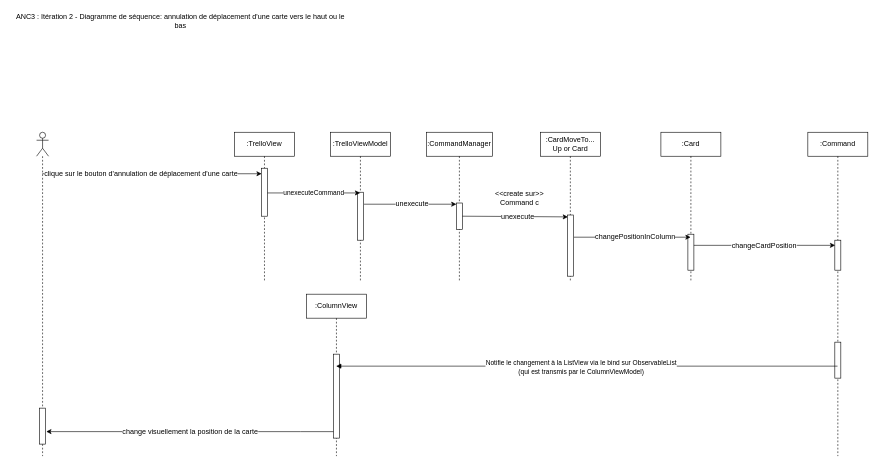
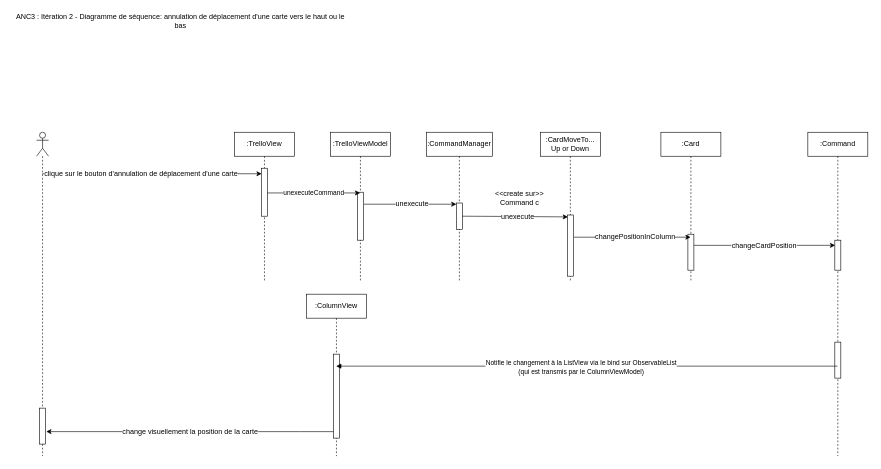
node ":CardMoveTo... Up or Card": label ":CardMoveTo... Up or Card" -> ":CardMoveTo... Up or Down"
